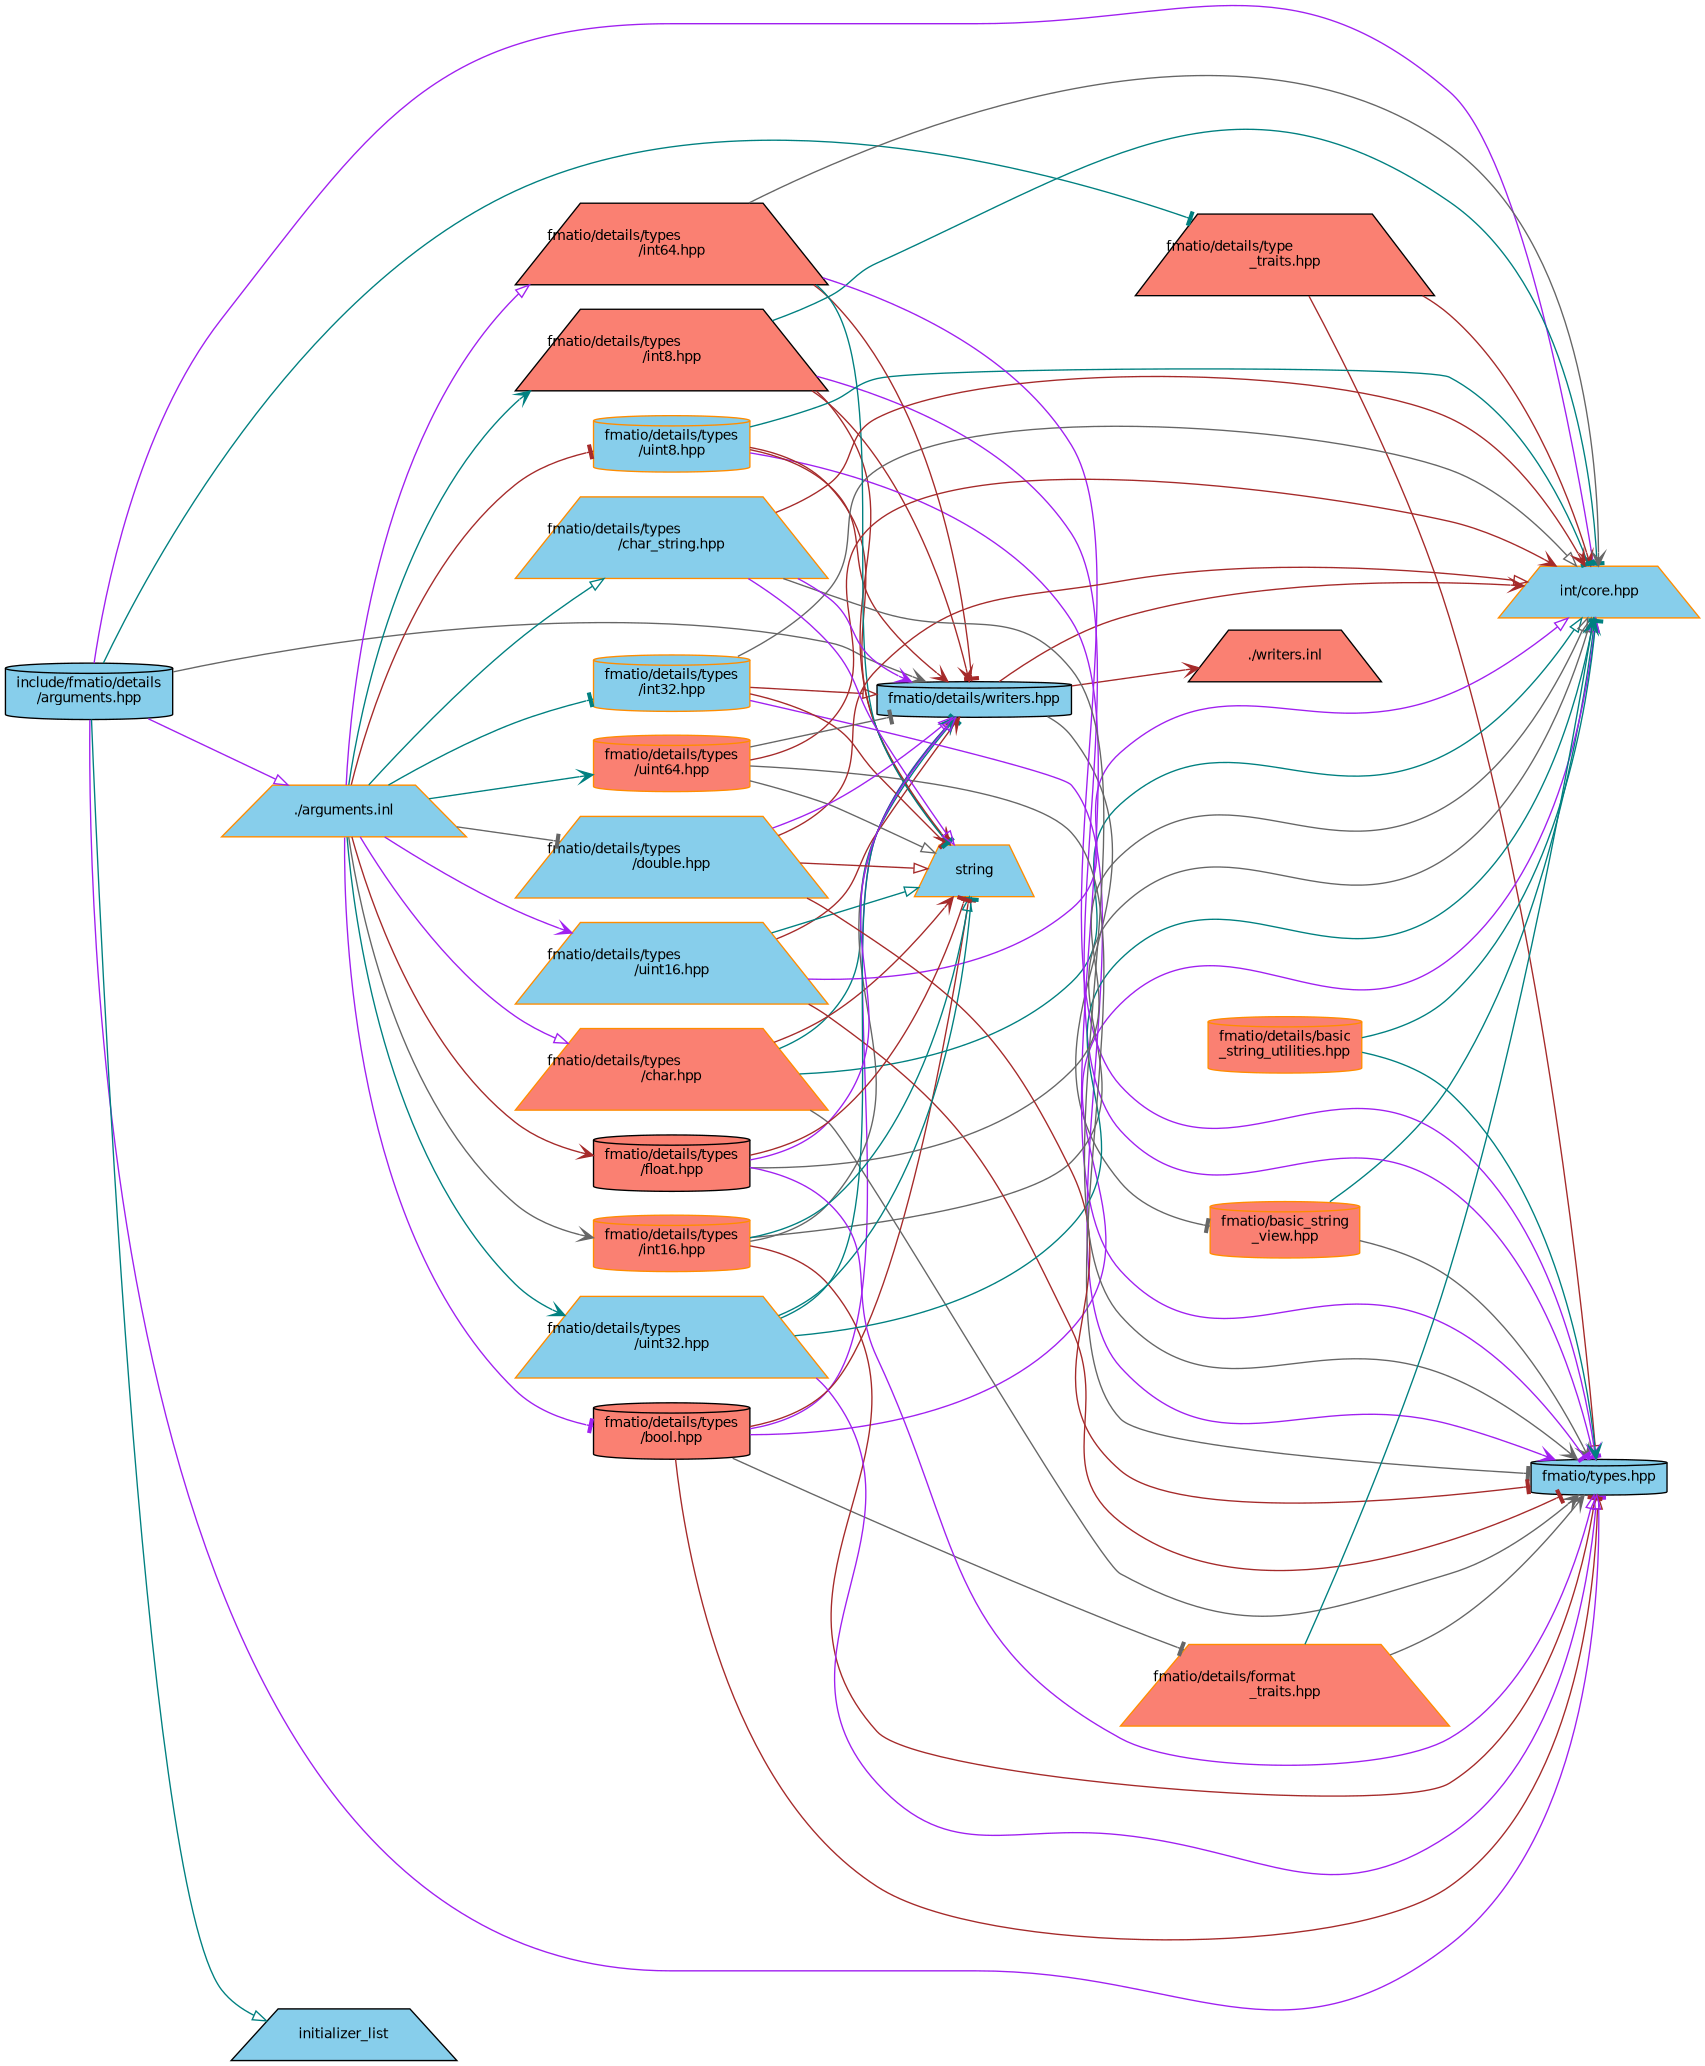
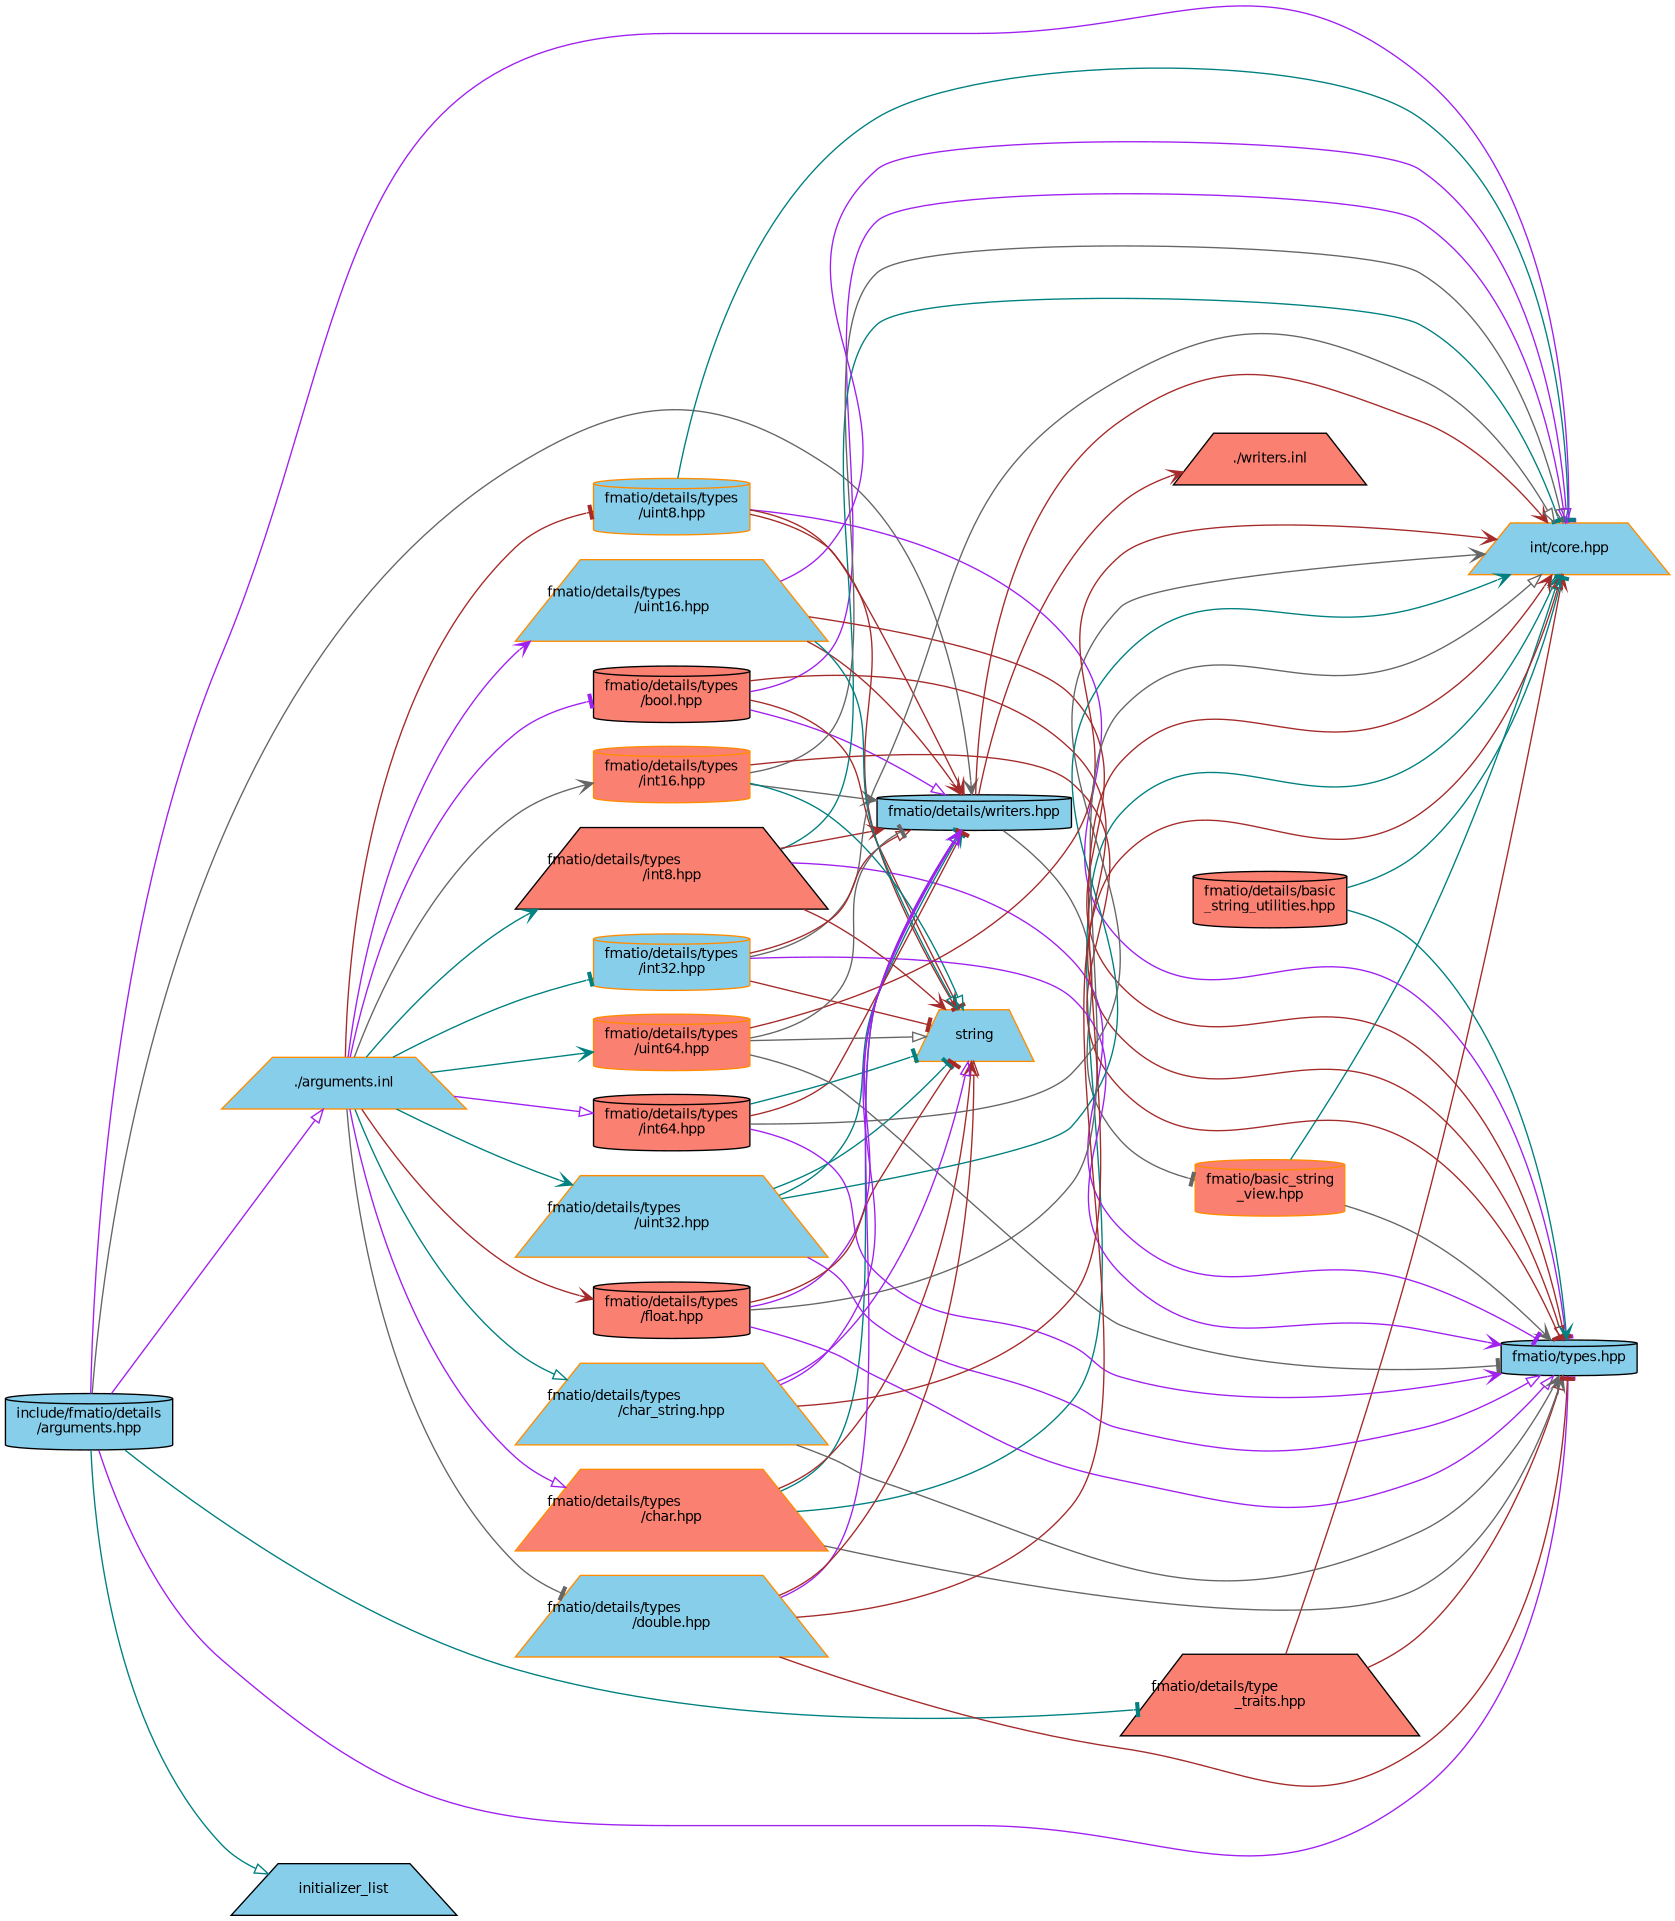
node "fmatio/details/types /int64.hpp": shape trapezium -> cylinder
node "fmatio/details/basic _string_utilities.hpp": color darkorange -> black
node "fmatio/details/format _traits.hpp": removed
